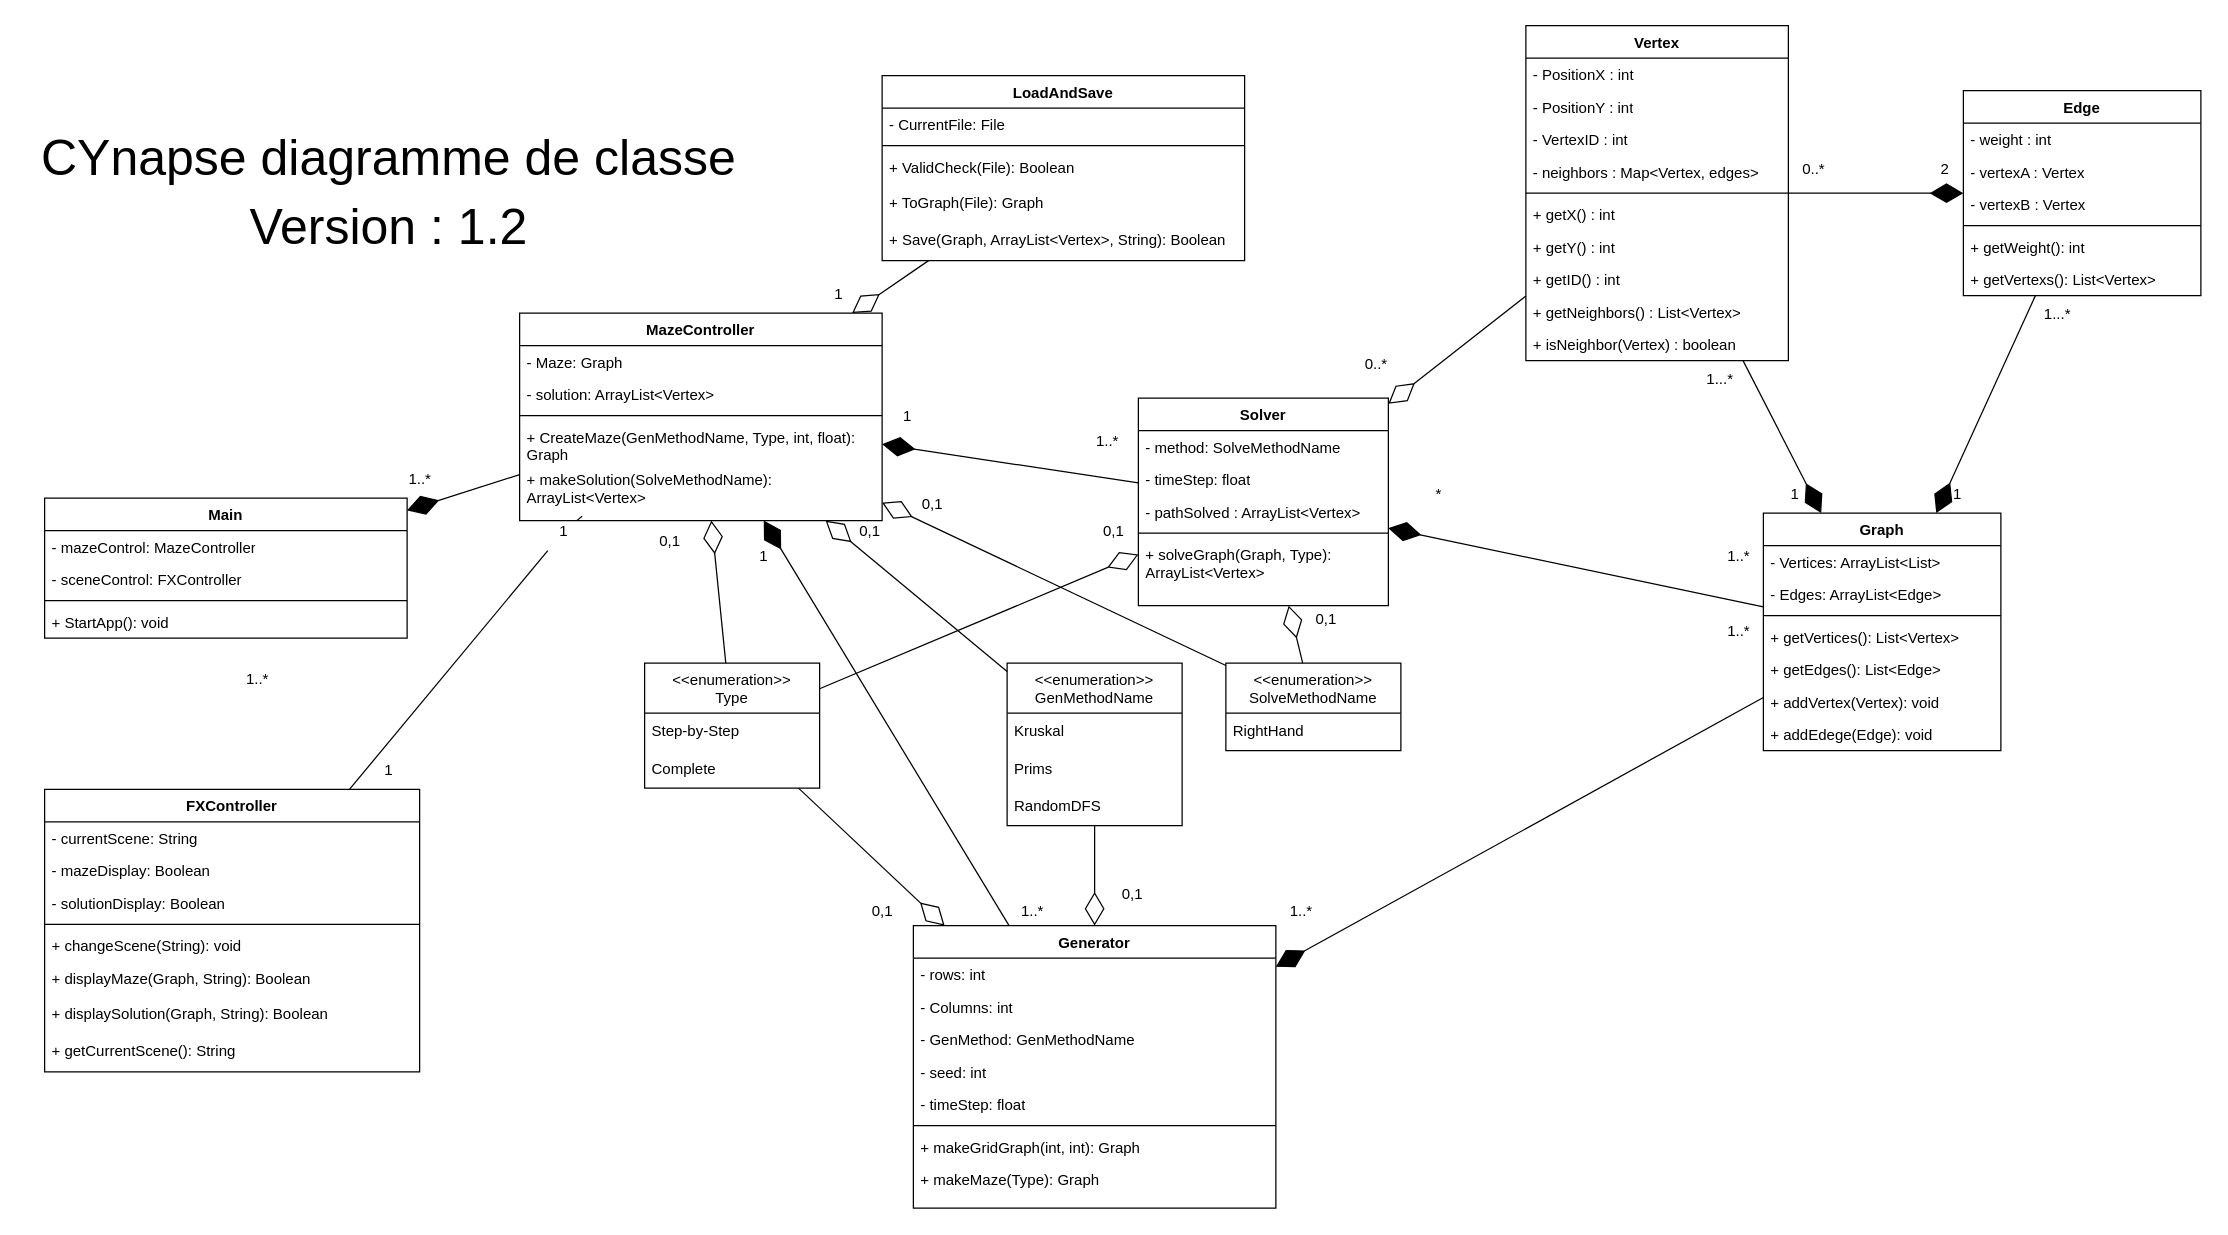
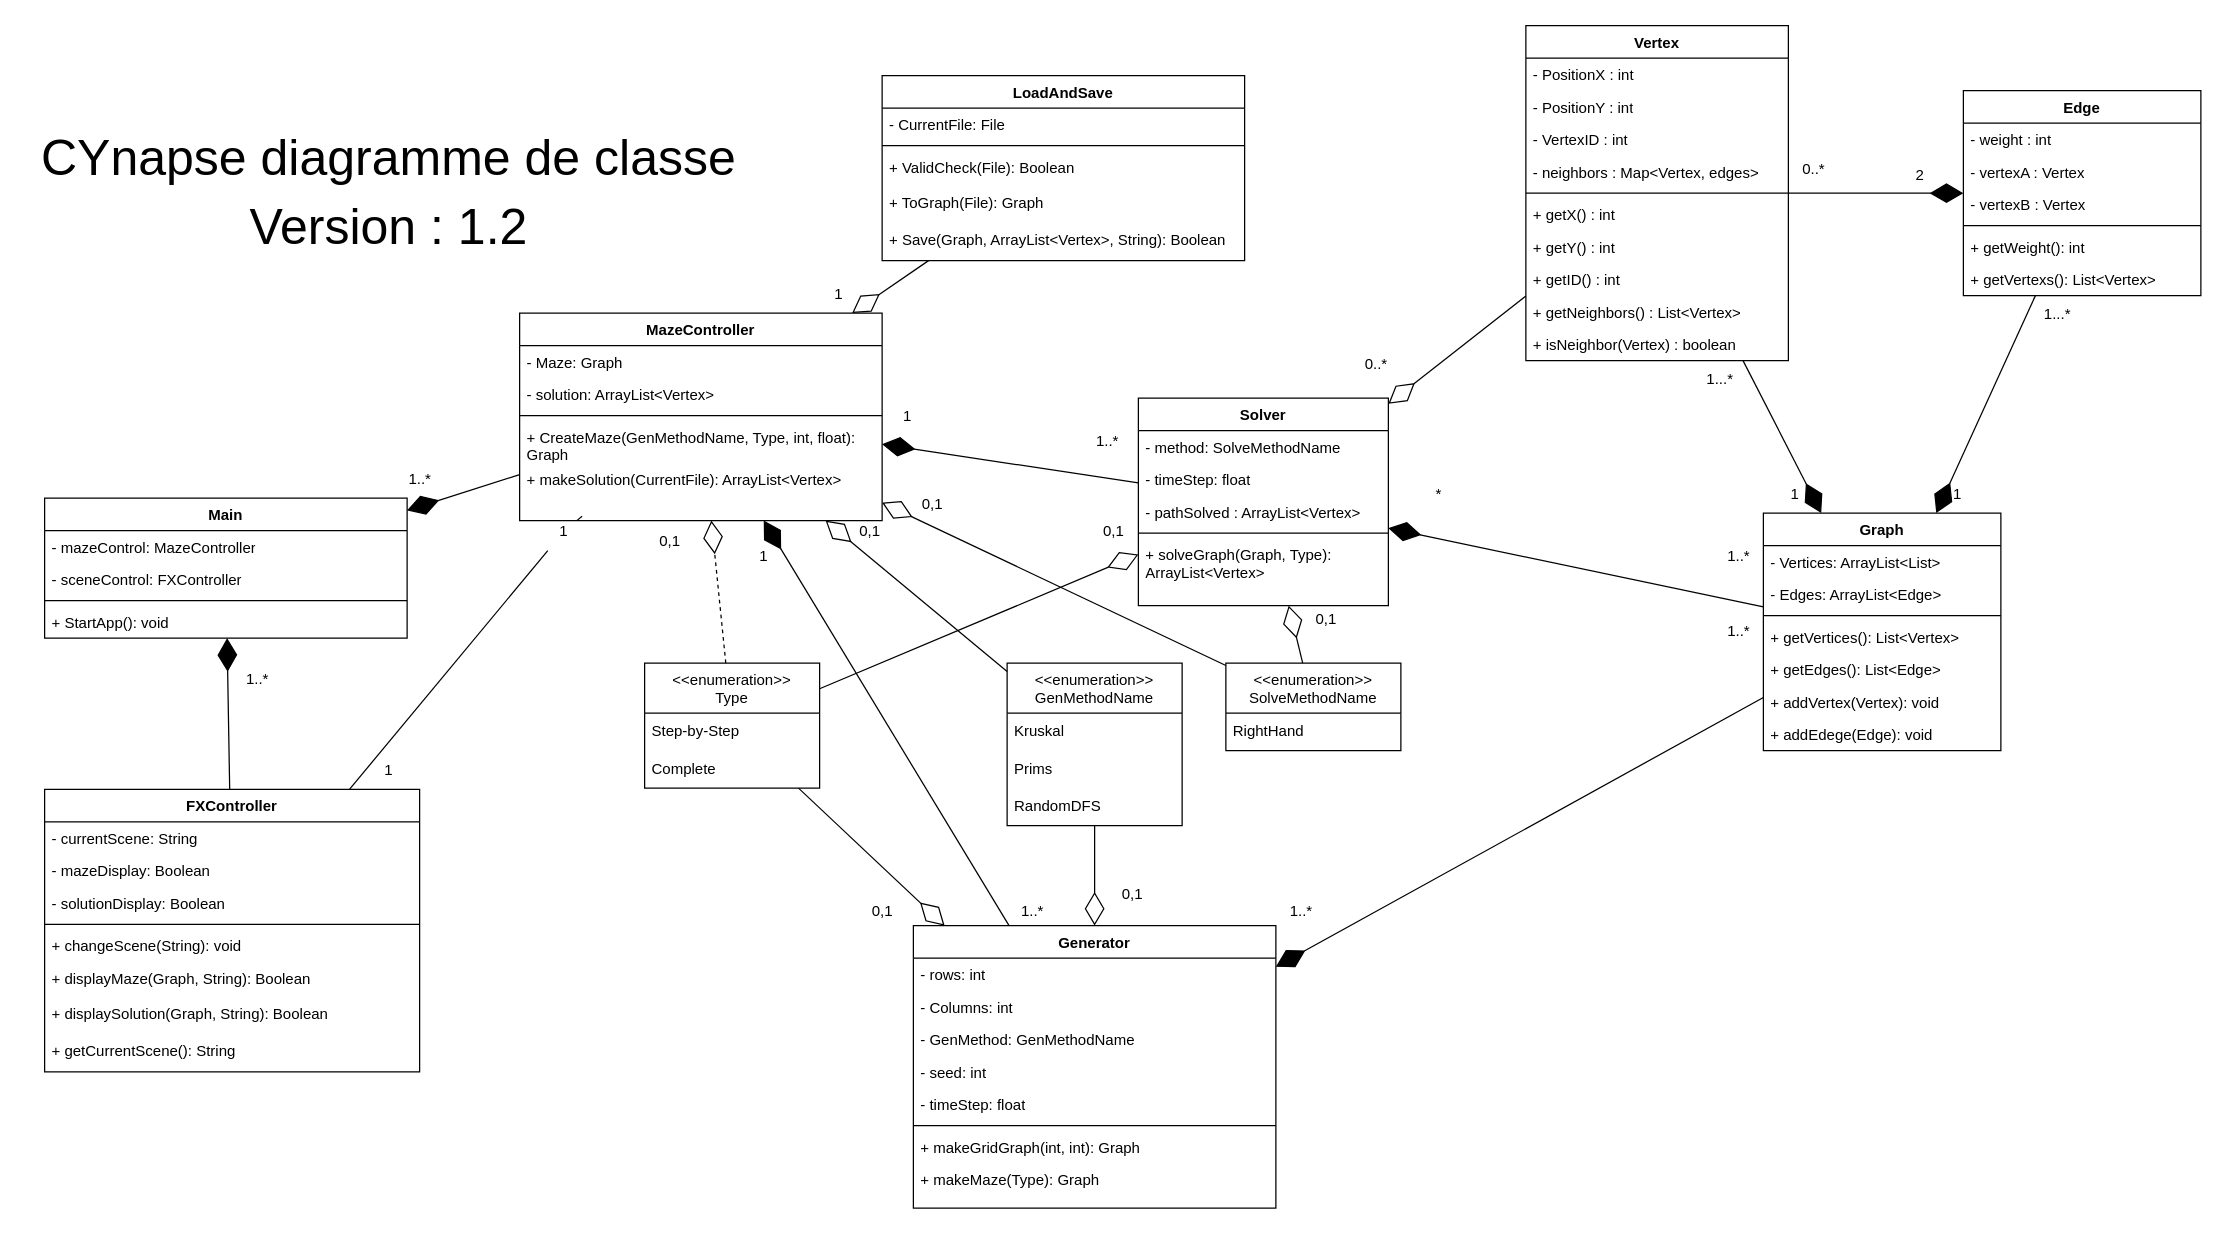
node "2": moved (1944, 169) -> (1919, 176)
node "+ makeSolution(SolveMethodName): ArrayList<Vertex>": label "+ makeSolution(SolveMethodName): ArrayList<Vertex>" -> "+ makeSolution(CurrentFile): ArrayList<Vertex>"
edge "<<enumeration>> Type" -> "MazeController": style solid -> dashed
edge "FXController" -> "Main": added
